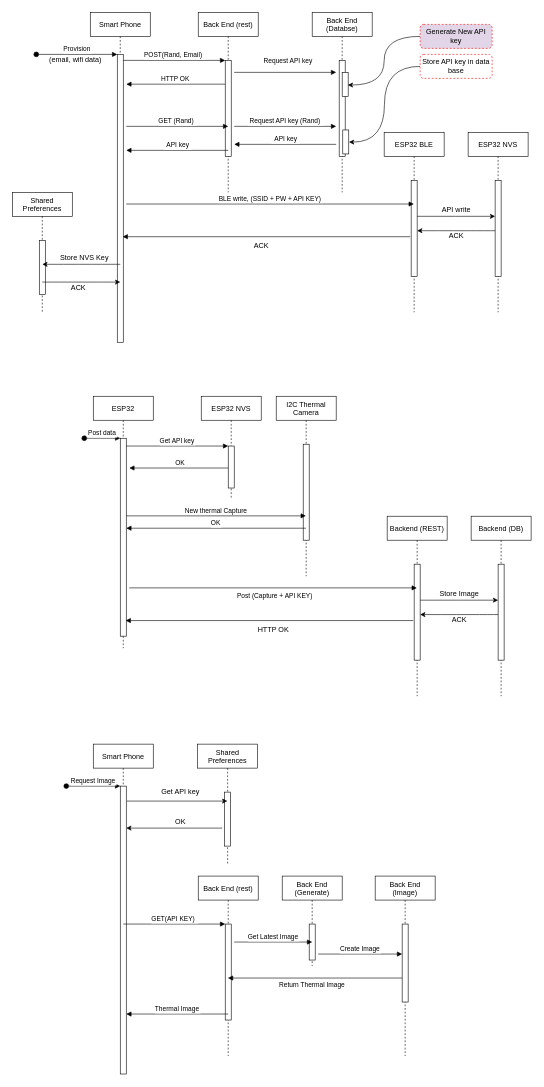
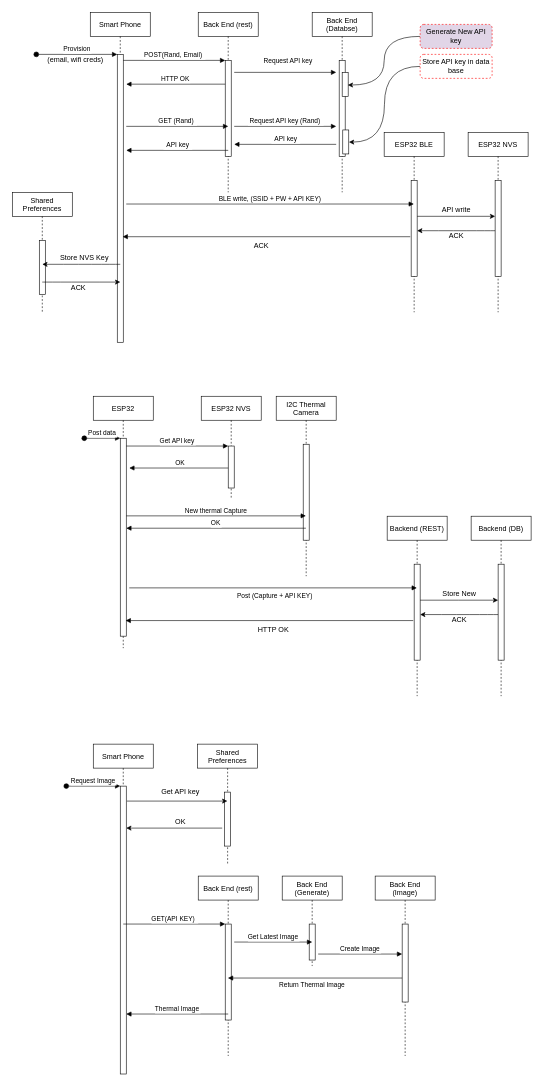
node "(email, wifi data)": label "(email, wifi data)" -> "(email, wifi creds)"
node "Store Image": label "Store Image" -> "Store New"
